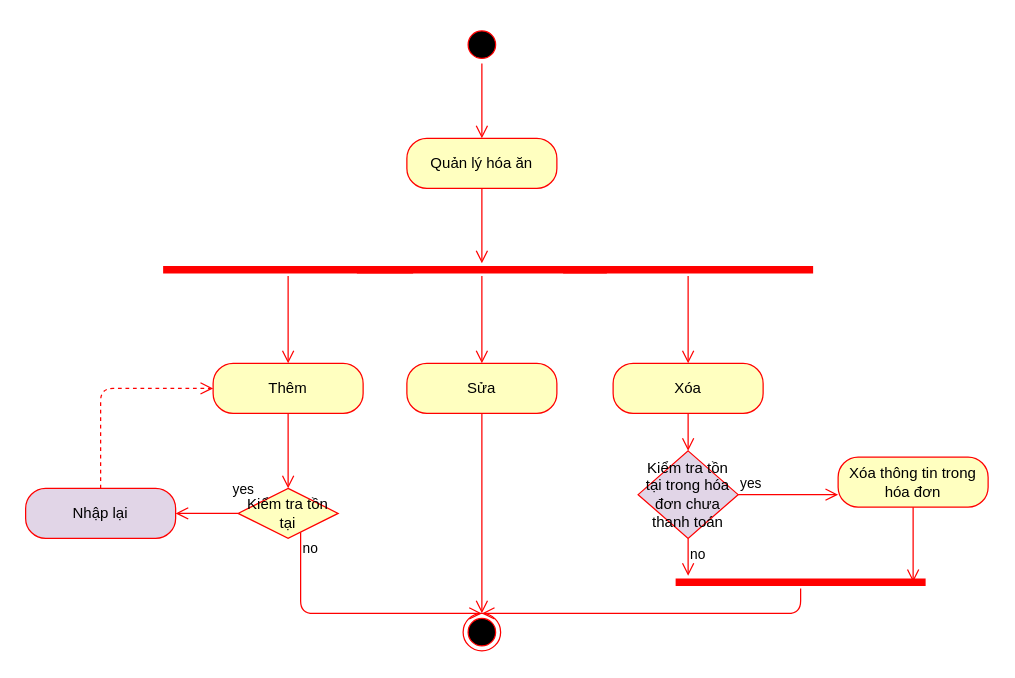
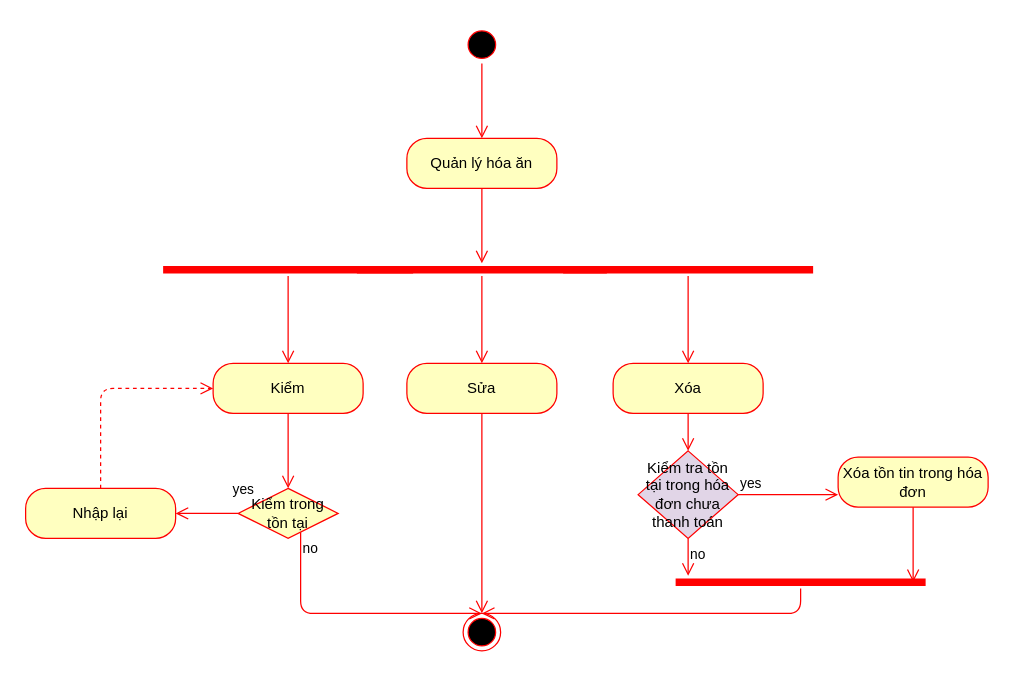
node "Thêm": label "Thêm" -> "Kiểm"
node "Xóa thông tin trong hóa đơn": label "Xóa thông tin trong hóa đơn" -> "Xóa tồn tin trong hóa đơn"
node "Nhập lại": fillcolor #e1d5e7 -> #ffffc0
node "Kiểm tra tồn tại": label "Kiểm tra tồn tại" -> "Kiểm trong tồn tại"
